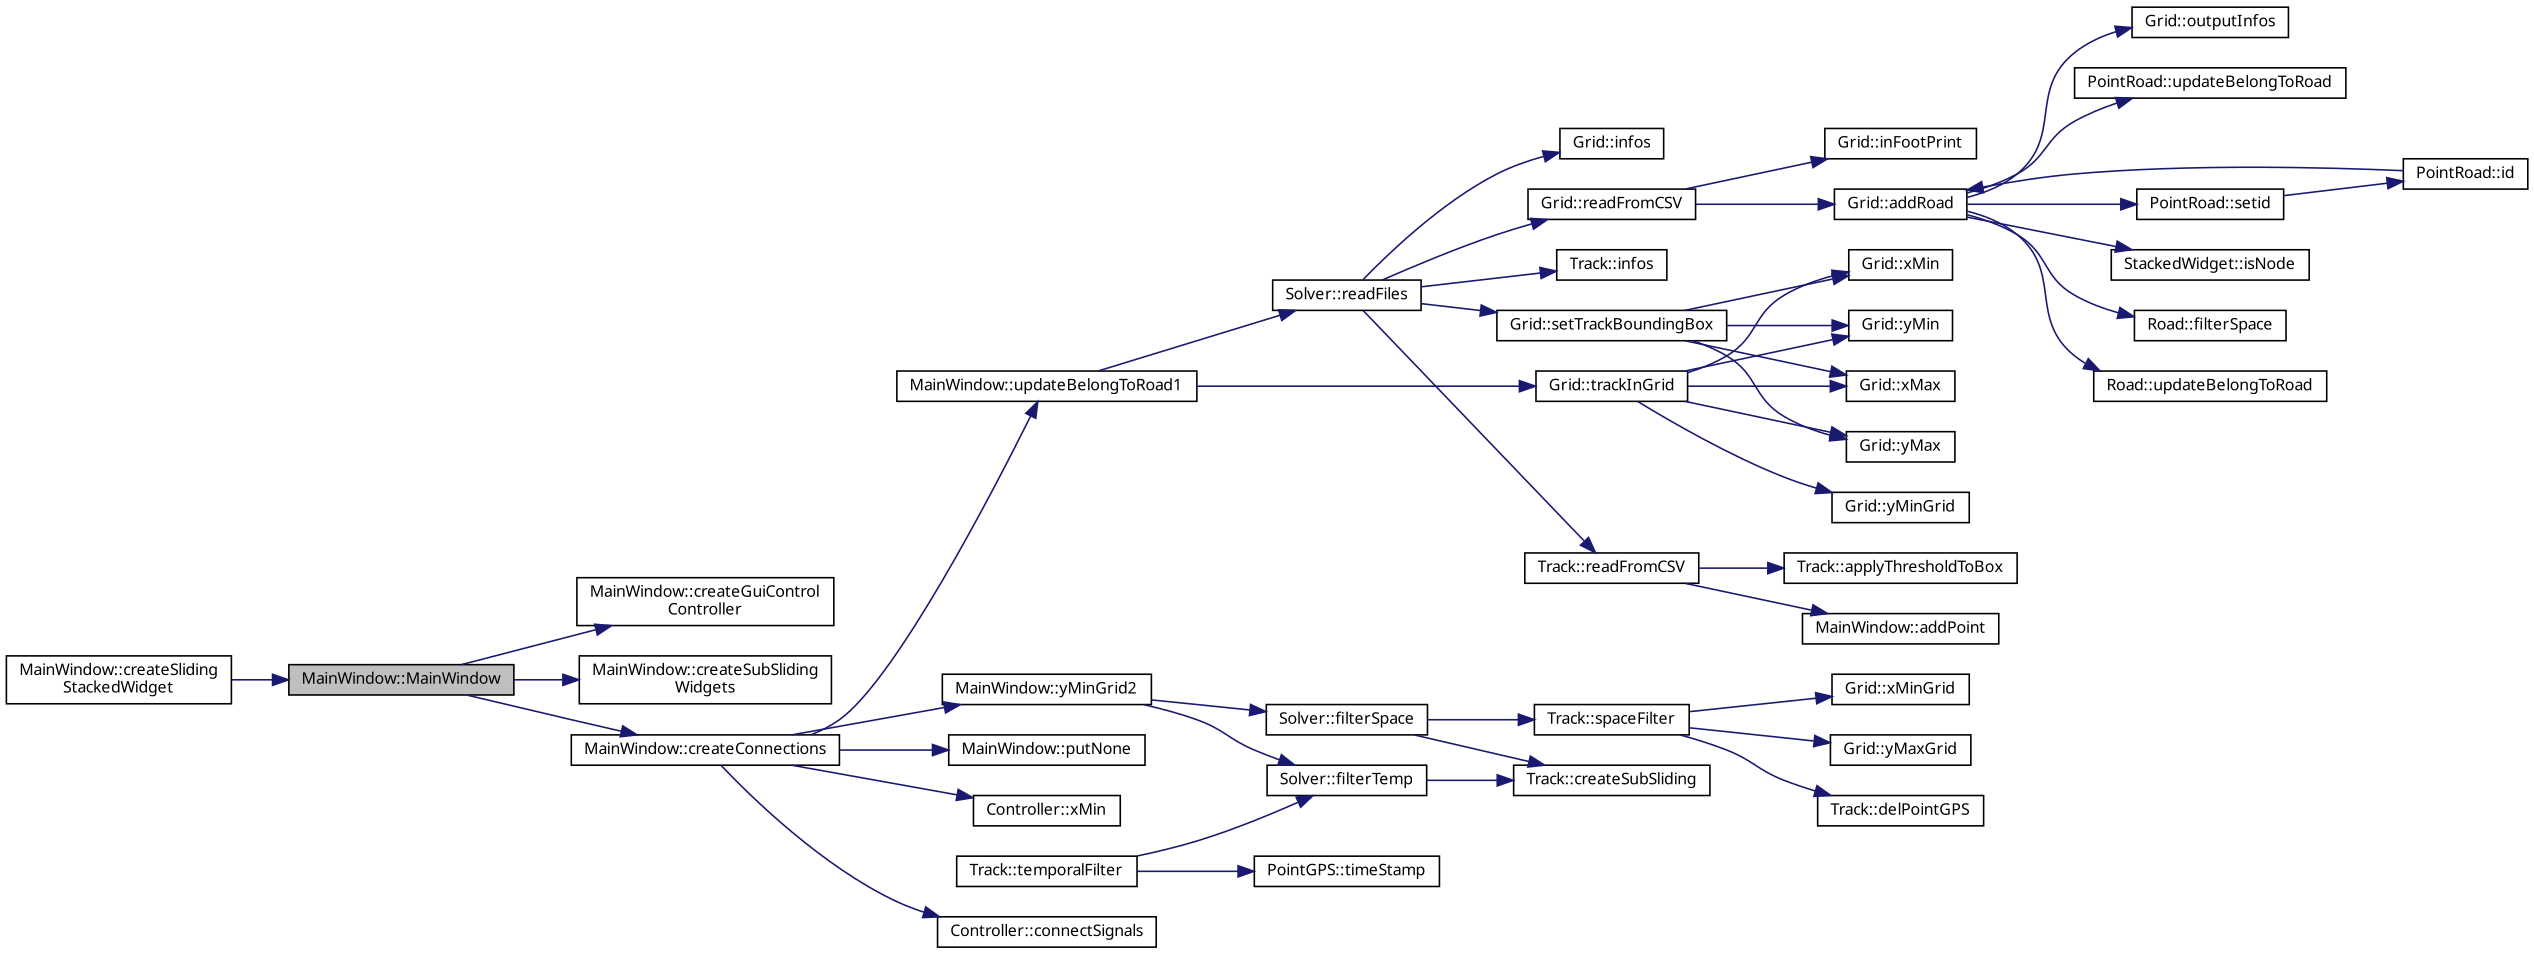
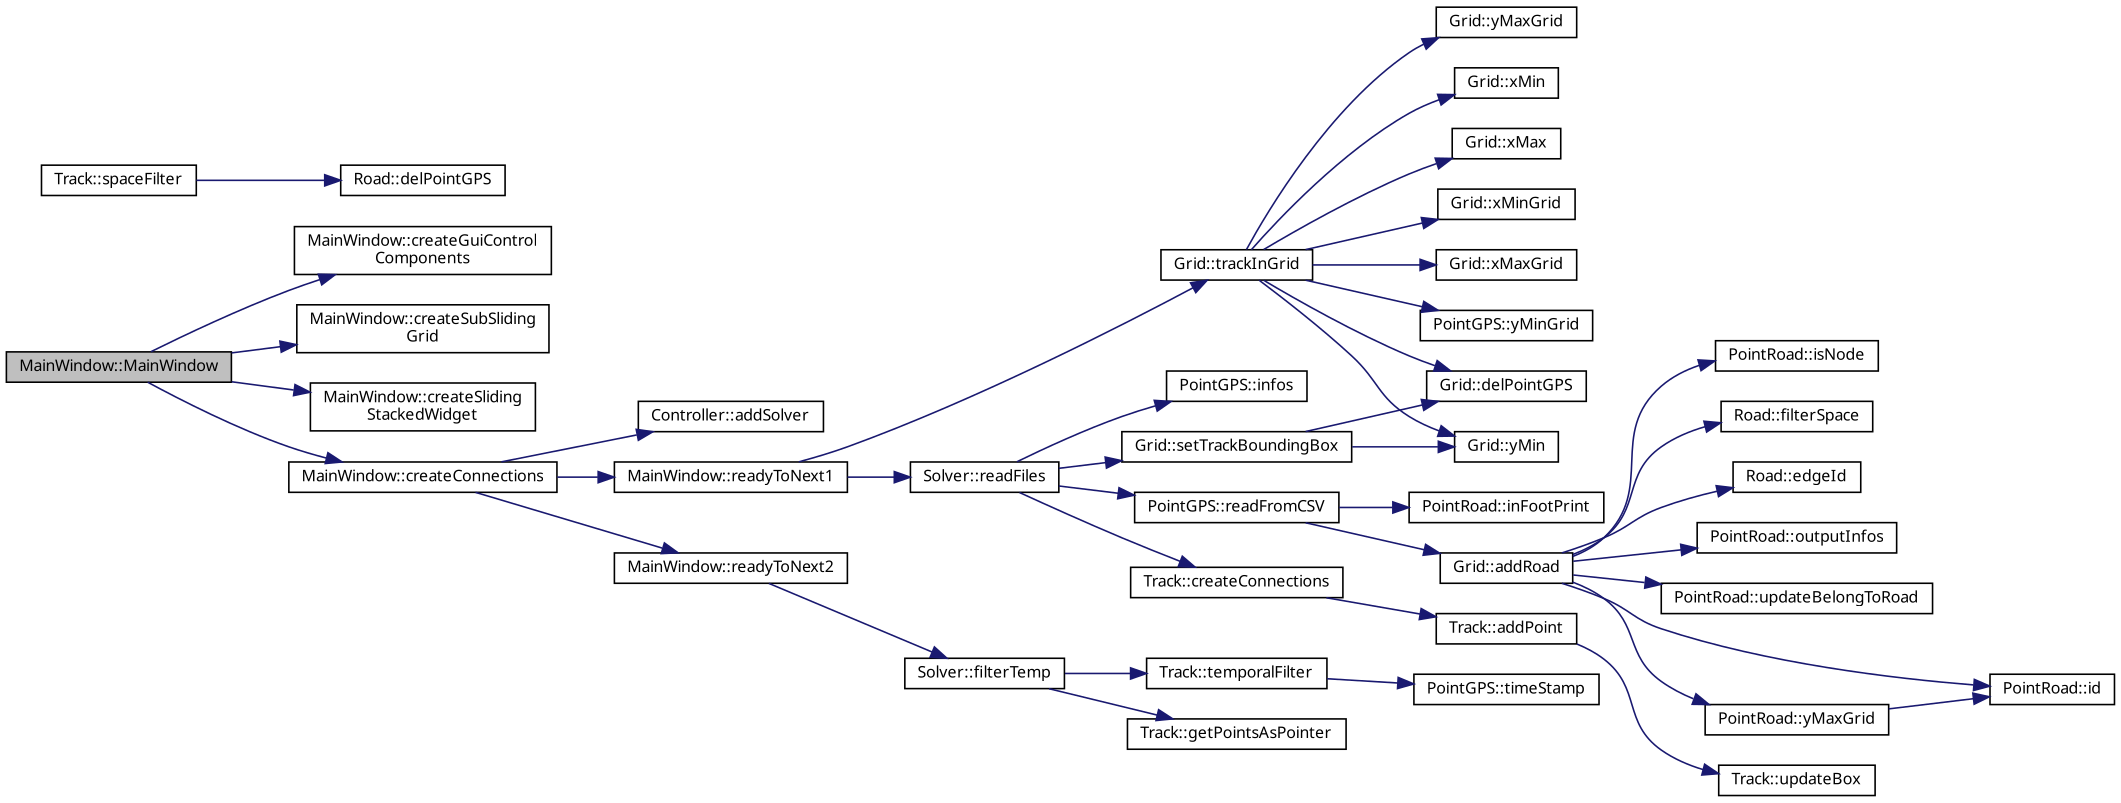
node "Grid::outputInfos": label "Grid::outputInfos" -> "PointRoad::outputInfos"
node "Grid::infos": removed
node "Grid::inFootPrint": label "Grid::inFootPrint" -> "PointRoad::inFootPrint"
edge "PointRoad::id" -> "Grid::addRoad": reversed
node "Grid::readFromCSV": label "Grid::readFromCSV" -> "PointGPS::readFromCSV"
node "PointRoad::setid": label "PointRoad::setid" -> "PointRoad::yMaxGrid"
node "Grid::xMaxGrid": added
node "Track::infos": label "Track::infos" -> "PointGPS::infos"
node "StackedWidget::isNode": label "StackedWidget::isNode" -> "PointRoad::isNode"
edge "Grid::setTrackBoundingBox" -> "Grid::xMin": removed
edge "Grid::setTrackBoundingBox" -> "Grid::xMax": removed
node "MainWindow::updateBelongToRoad1": label "MainWindow::updateBelongToRoad1" -> "MainWindow::readyToNext1"
node "Road::updateBelongToRoad": label "Road::updateBelongToRoad" -> "Road::edgeId"
node "Grid::yMax": label "Grid::yMax" -> "Grid::delPointGPS"
node "Grid::yMinGrid": label "Grid::yMinGrid" -> "PointGPS::yMinGrid"
node "Track::readFromCSV": label "Track::readFromCSV" -> "Track::createConnections"
node "Track::applyThresholdToBox": removed
node "MainWindow::createGuiControl Controller": label "MainWindow::createGuiControl Controller" -> "MainWindow::createGuiControl Components"
node "MainWindow::addPoint": label "MainWindow::addPoint" -> "Track::addPoint"
edge "MainWindow::createSliding StackedWidget" -> "MainWindow::MainWindow": reversed
node "MainWindow::createSubSliding Widgets": label "MainWindow::createSubSliding Widgets" -> "MainWindow::createSubSliding Grid"
node "MainWindow::yMinGrid2": label "MainWindow::yMinGrid2" -> "MainWindow::readyToNext2"
edge "Track::spaceFilter" -> "Grid::xMinGrid": now "Grid::trackInGrid" -> "Grid::xMinGrid"
node "Solver::filterSpace": removed
edge "Track::spaceFilter" -> "Grid::yMaxGrid": now "Grid::trackInGrid" -> "Grid::yMaxGrid"
node "MainWindow::putNone": removed
node "Track::createSubSliding": label "Track::createSubSliding" -> "Track::getPointsAsPointer"
node "Track::updateBox": added
node "Controller::xMin": label "Controller::xMin" -> "Controller::addSolver"
node "Track::delPointGPS": label "Track::delPointGPS" -> "Road::delPointGPS"
edge "Track::temporalFilter" -> "Solver::filterTemp": reversed
node "Controller::connectSignals": removed
